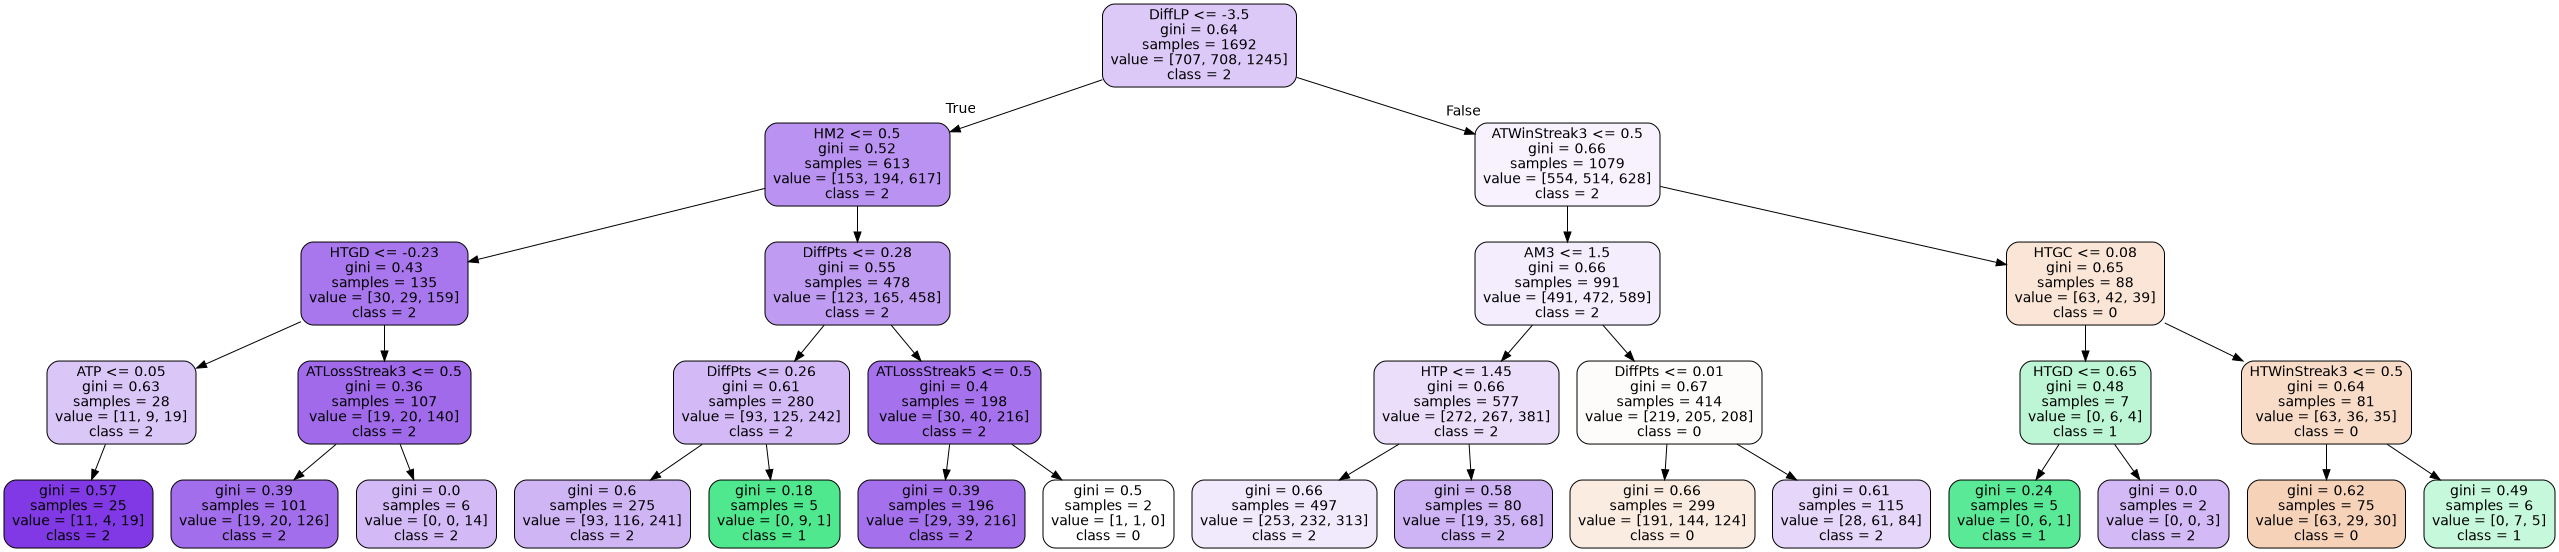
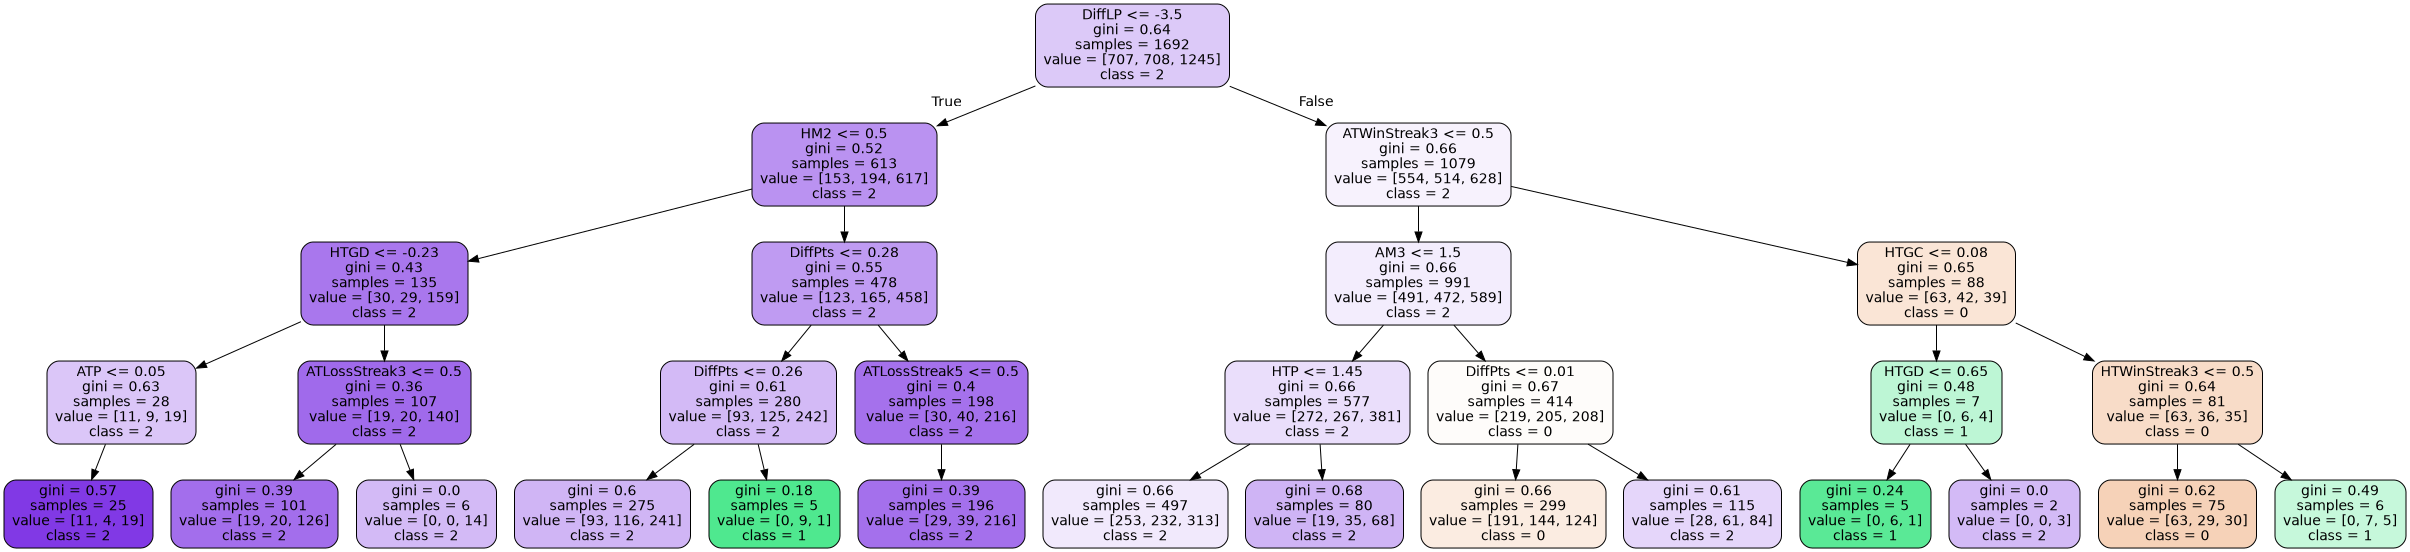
node "gini = 0.5 samples = 2 value = [1, 1, 0] class = 0": removed
node "gini = 0.58 samples = 80 value = [19, 35, 68] class = 2": label "gini = 0.58 samples = 80 value = [19, 35, 68] class = 2" -> "gini = 0.68 samples = 80 value = [19, 35, 68] class = 2"
